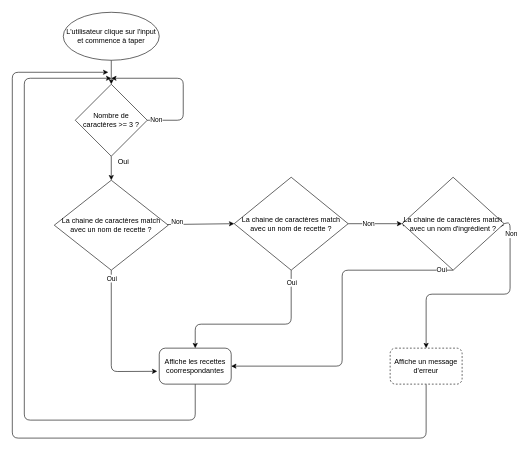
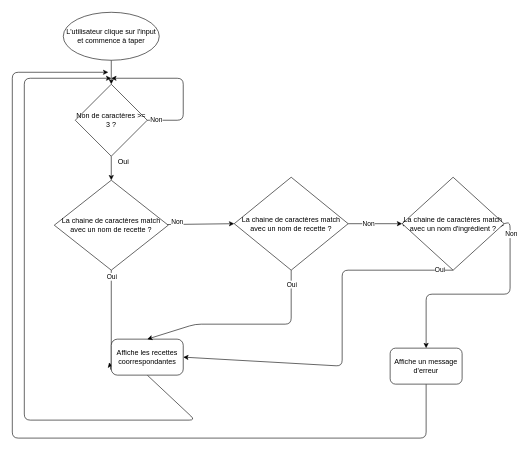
node "Nombre de caractères >= 3 ?": label "Nombre de caractères >= 3 ?" -> "Non de caractères >= 3 ?"
node "Affiche les recettes coorrespondantes": moved (195, 366) -> (147, 357)
node "Affiche un message d'erreur": style dashed -> solid
